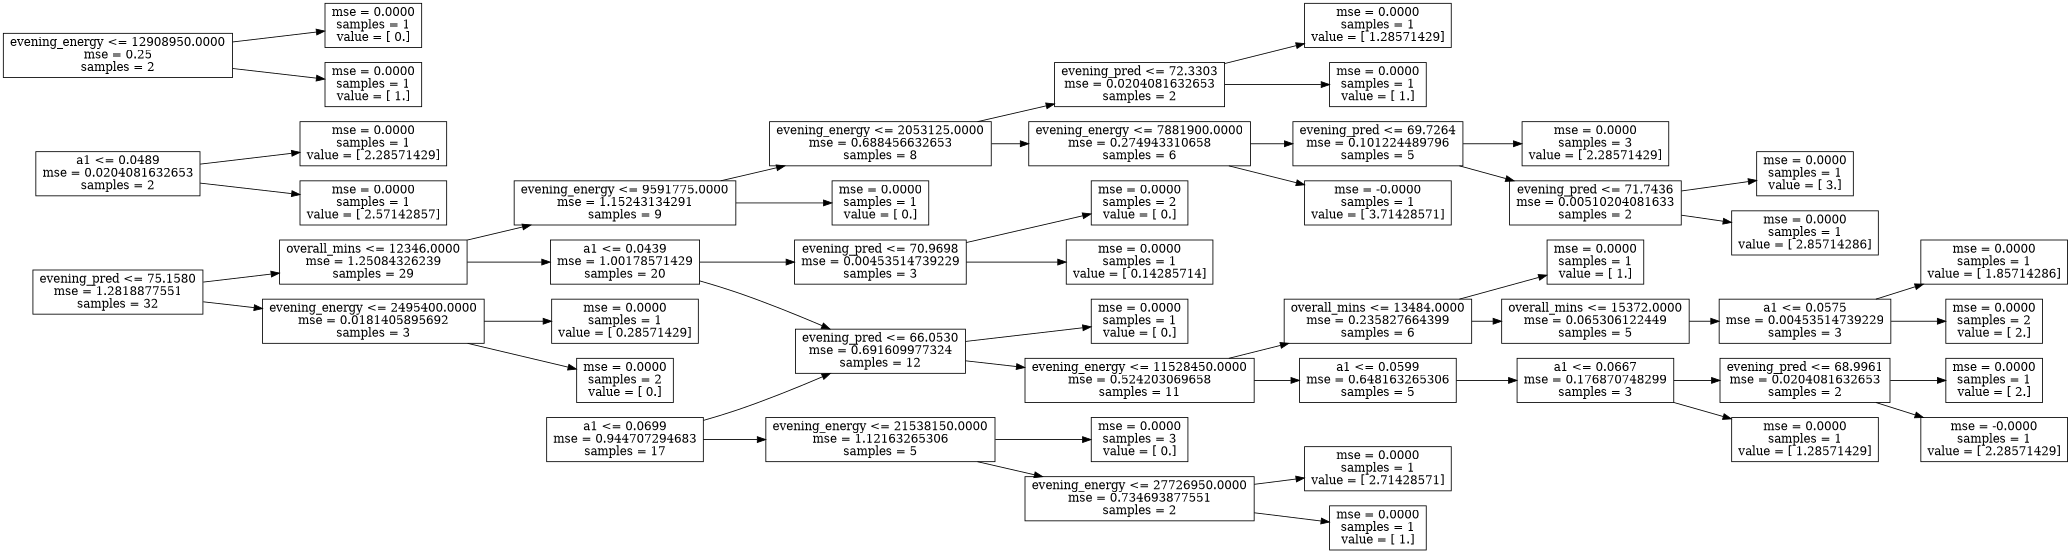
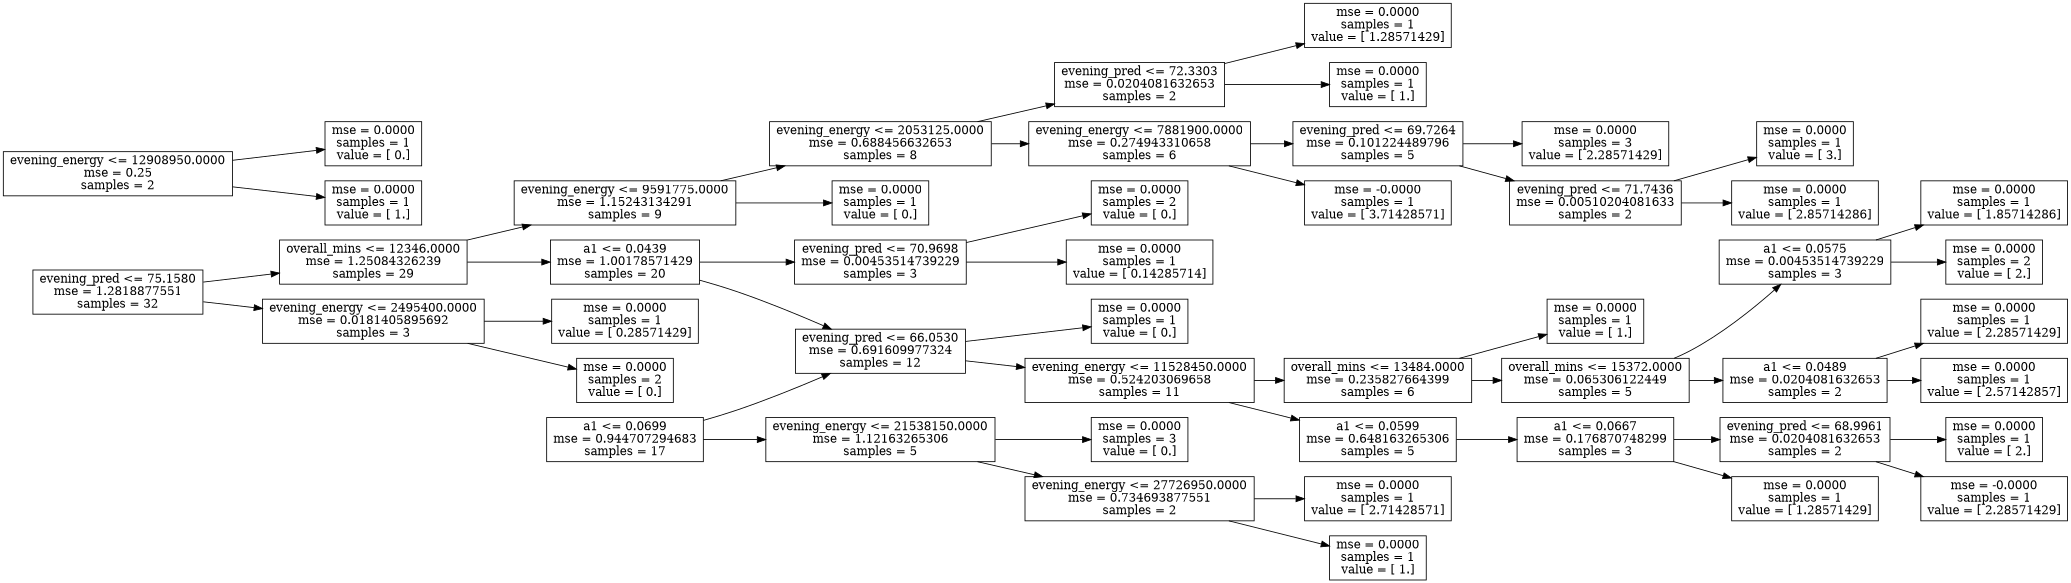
edge "overall_mins <= 15372.0000 mse = 0.065306122449 samples = 5" -> "a1 <= 0.0489 mse = 0.0204081632653 samples = 2": added
